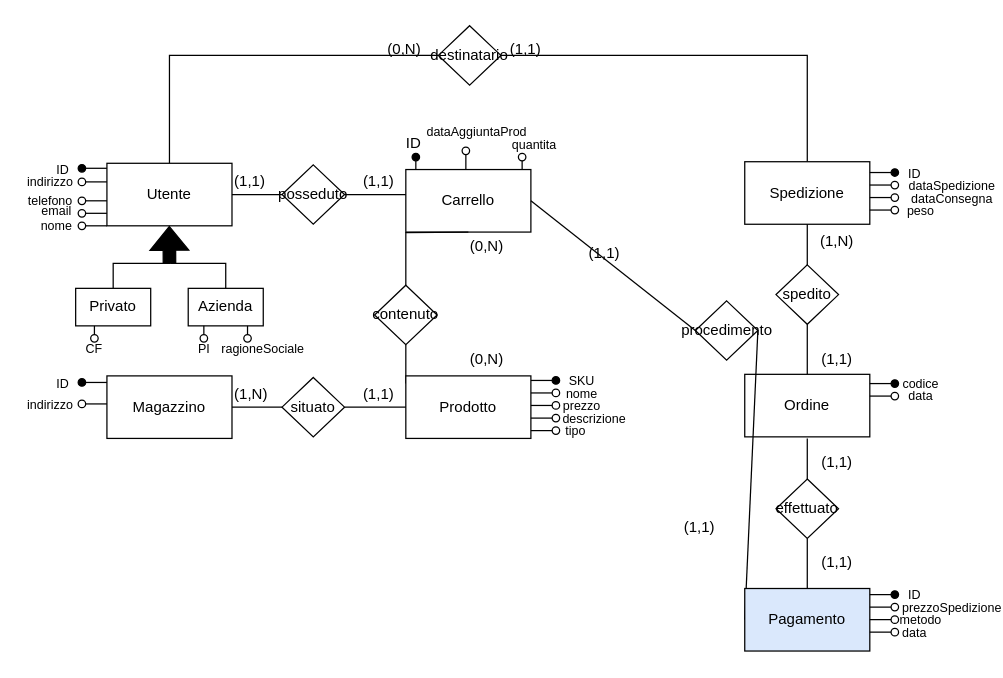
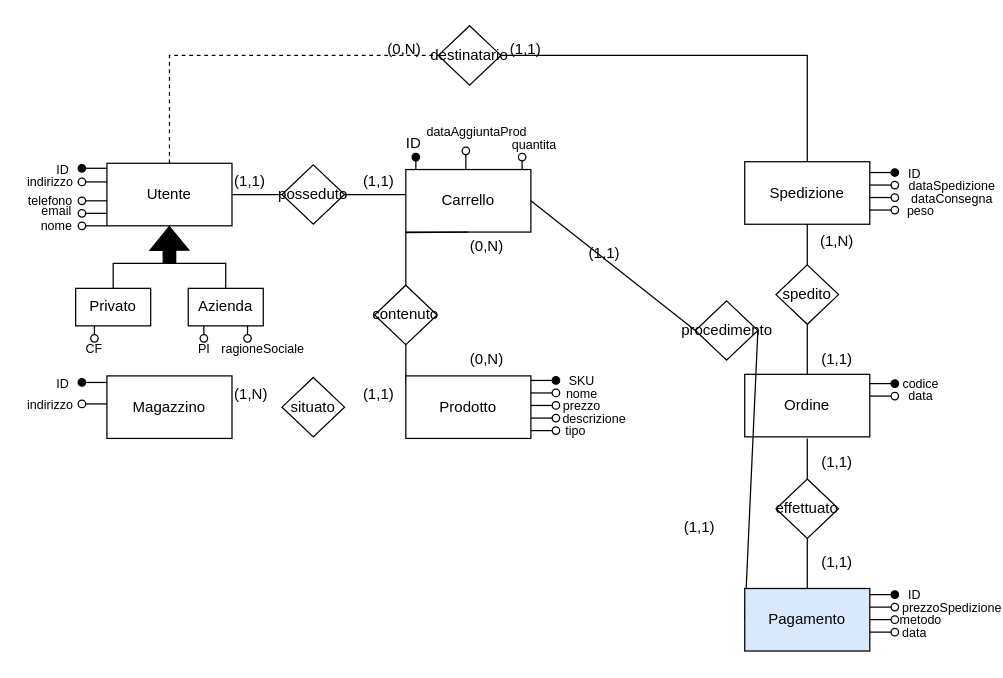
edge "destinatario" -- "Utente": style solid -> dashed
edge "Magazzino" -- "situato": removed
edge "situato" -- "Prodotto": removed
